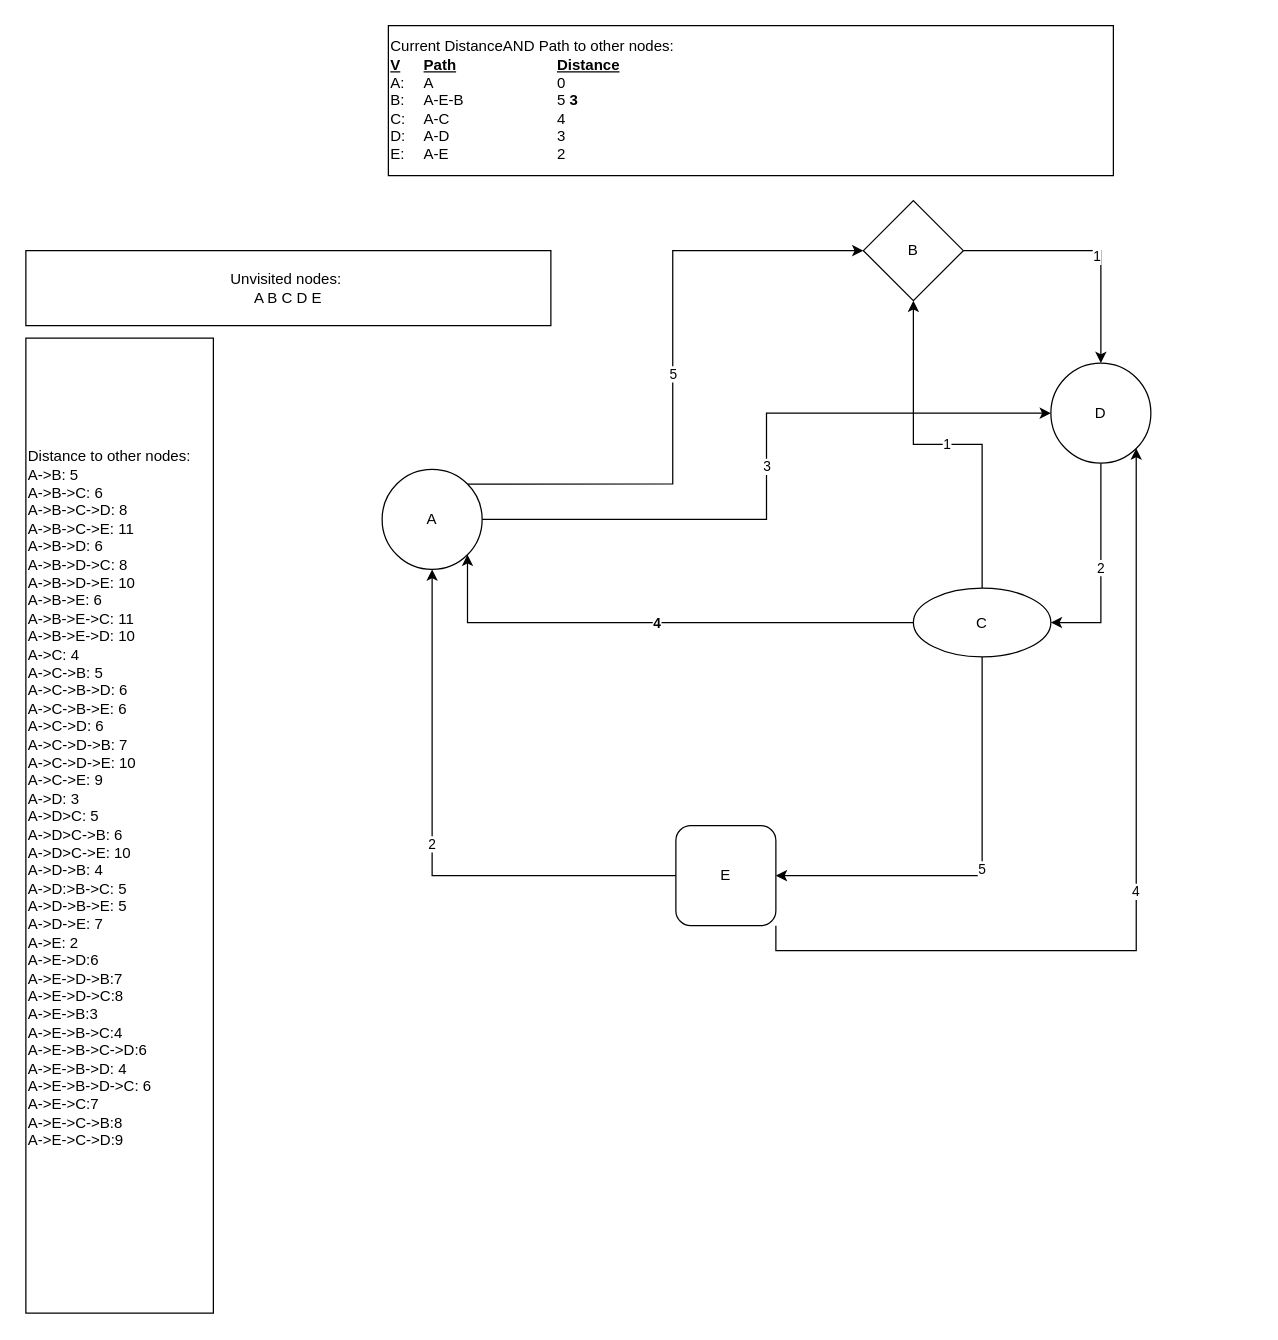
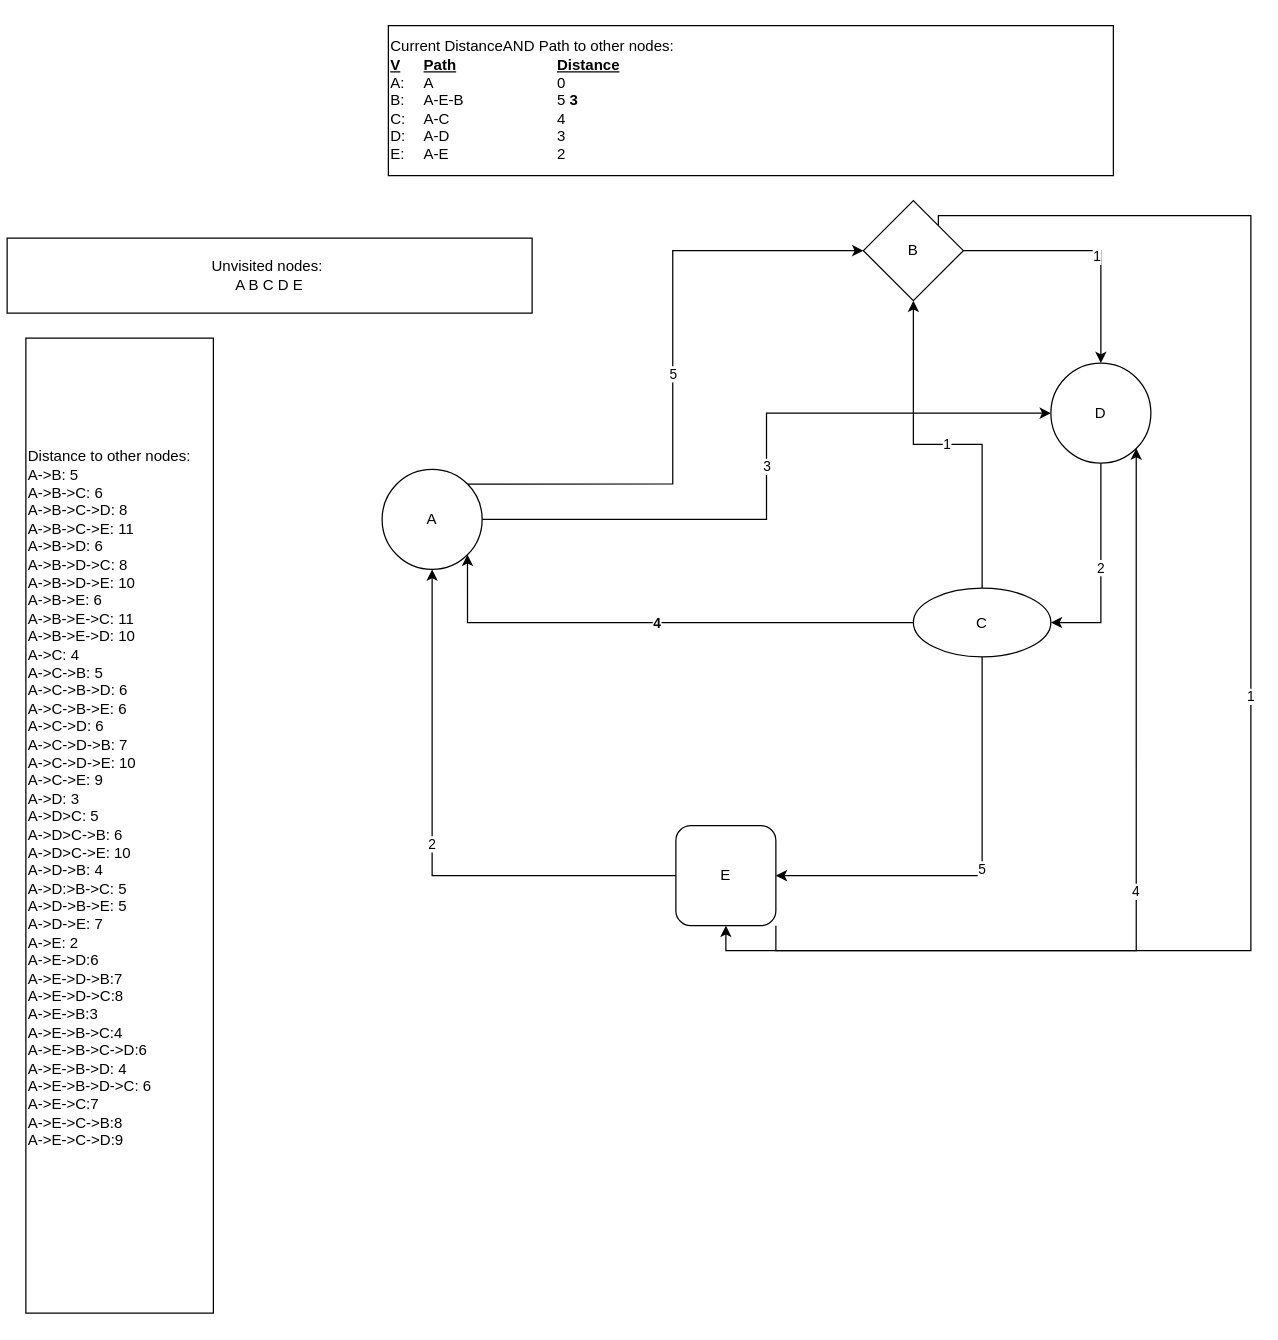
node "Unvisited nodes: A B C D E": moved (288, 288) -> (269, 276)
edge "B" -> "E": added, label "1"
